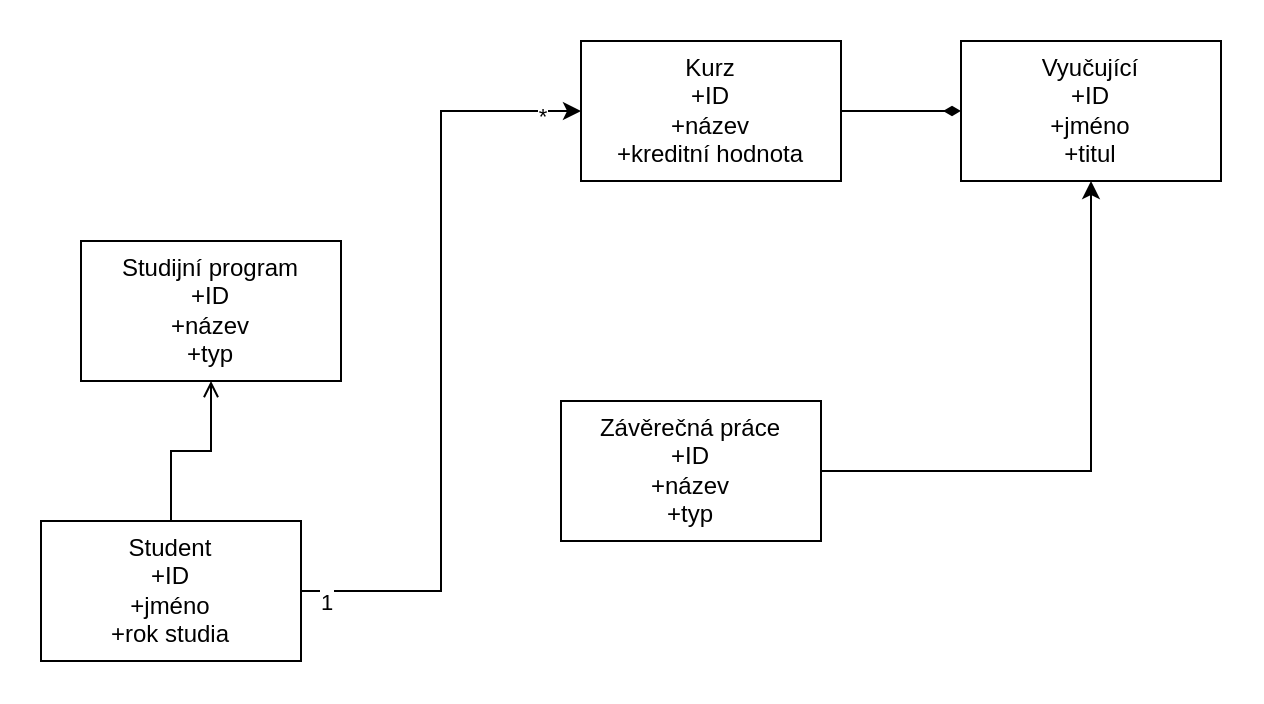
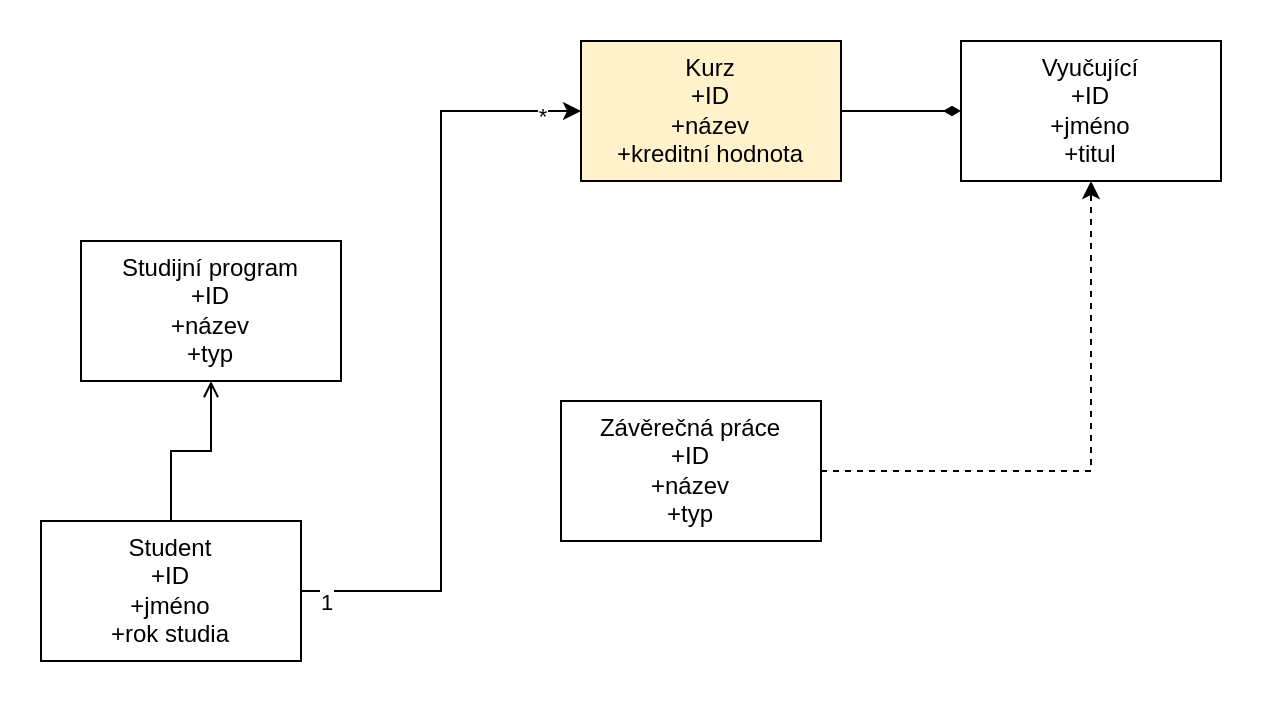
node "Kurz +ID +název +kreditní hodnota": fillcolor #ffffff -> #fff2cc
edge "Závěrečná práce +ID +název +typ" -> "Vyučující +ID +jméno +titul": style solid -> dashed
